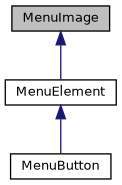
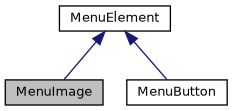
edge "MenuElement" -> "MenuImage": reversed
